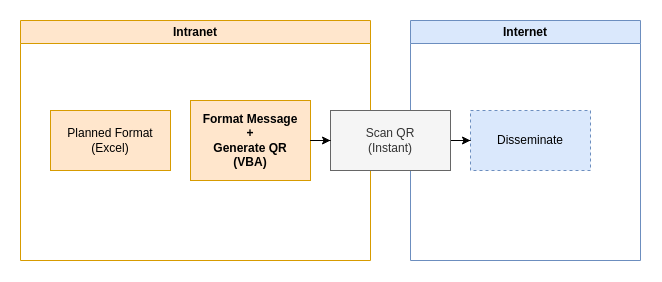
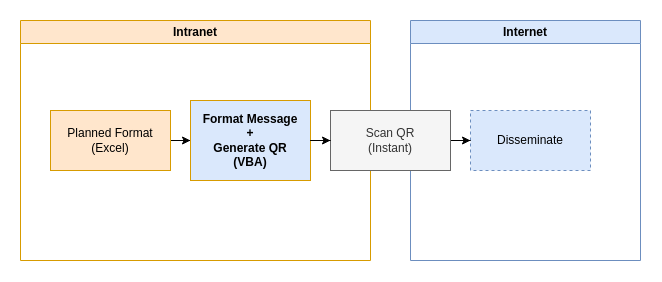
edge "Planned Format (Excel)" -> "Format Message + Generate QR (VBA)": added
node "Format Message + Generate QR (VBA)": fillcolor #ffe6cc -> #dae8fc
